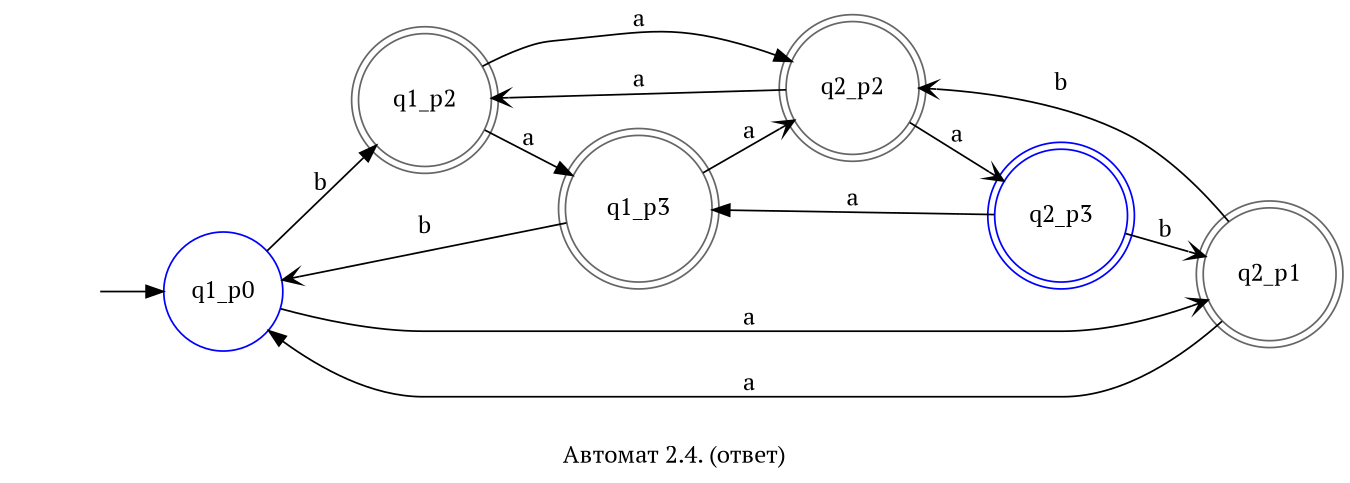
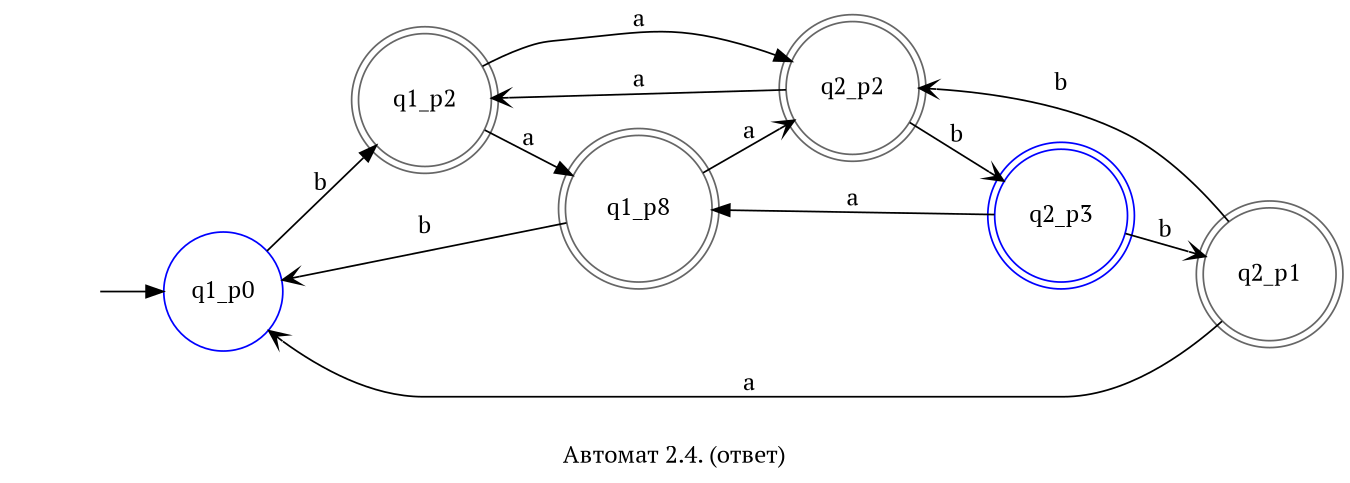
edge "q2_p2" -> "q2_p3": label "a" -> "b"
node "q1_p3": label "q1_p3" -> "q1_p8"
edge "q1_p0" -> "q2_p1": removed, label "a"
edge "q2_p1" -> "q1_p0": arrowhead normal -> vee
